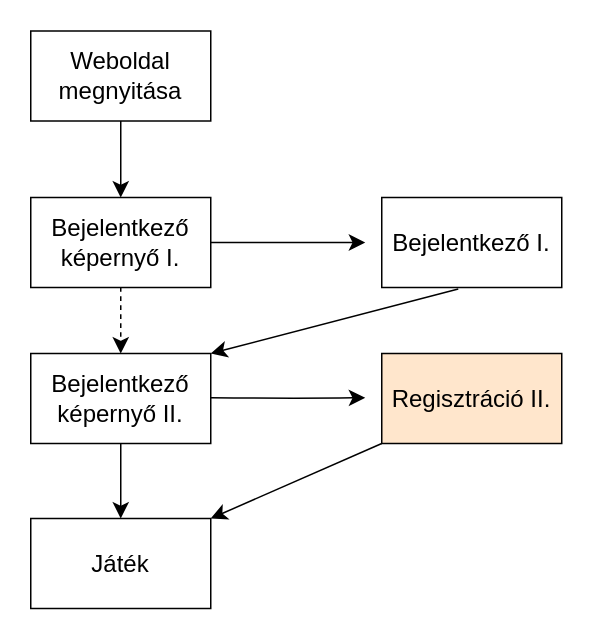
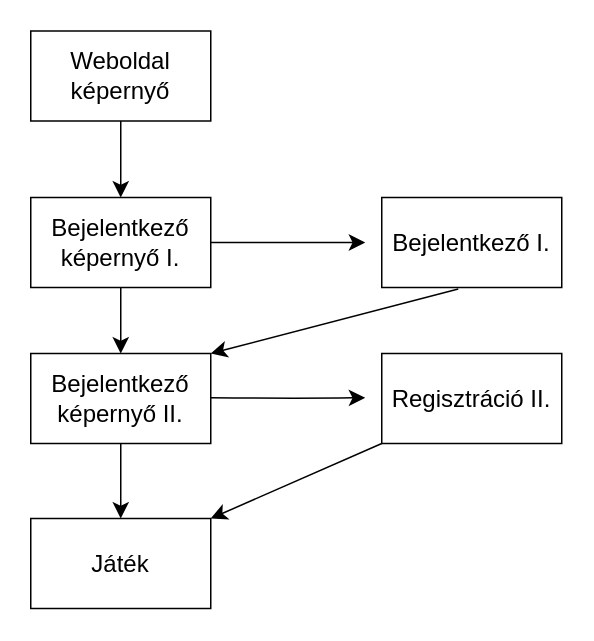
node "Weboldal megnyitása": label "Weboldal megnyitása" -> "Weboldal képernyő"
edge "Bejelentkező képernyő I." -> "Bejelentkező képernyő II.": style dashed -> solid
node "Regisztráció II.": fillcolor #ffe6cc -> #ffffff
